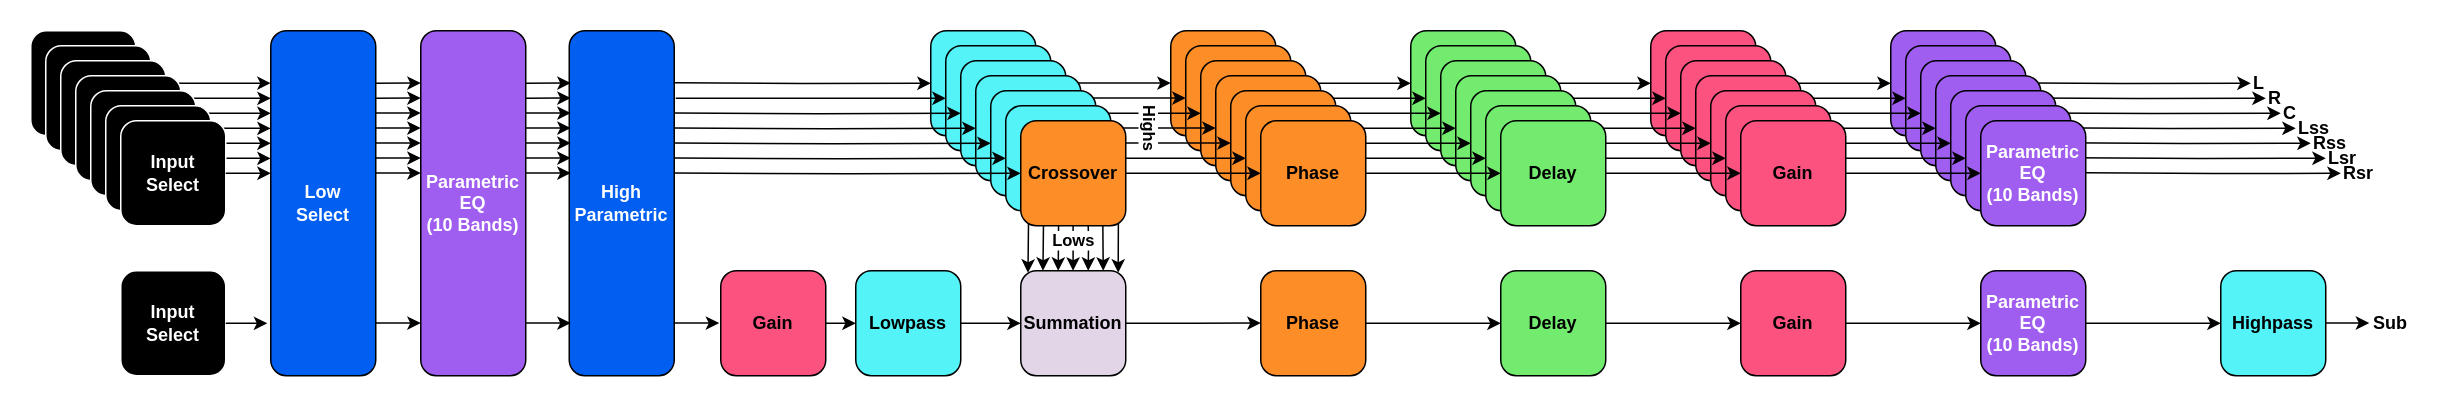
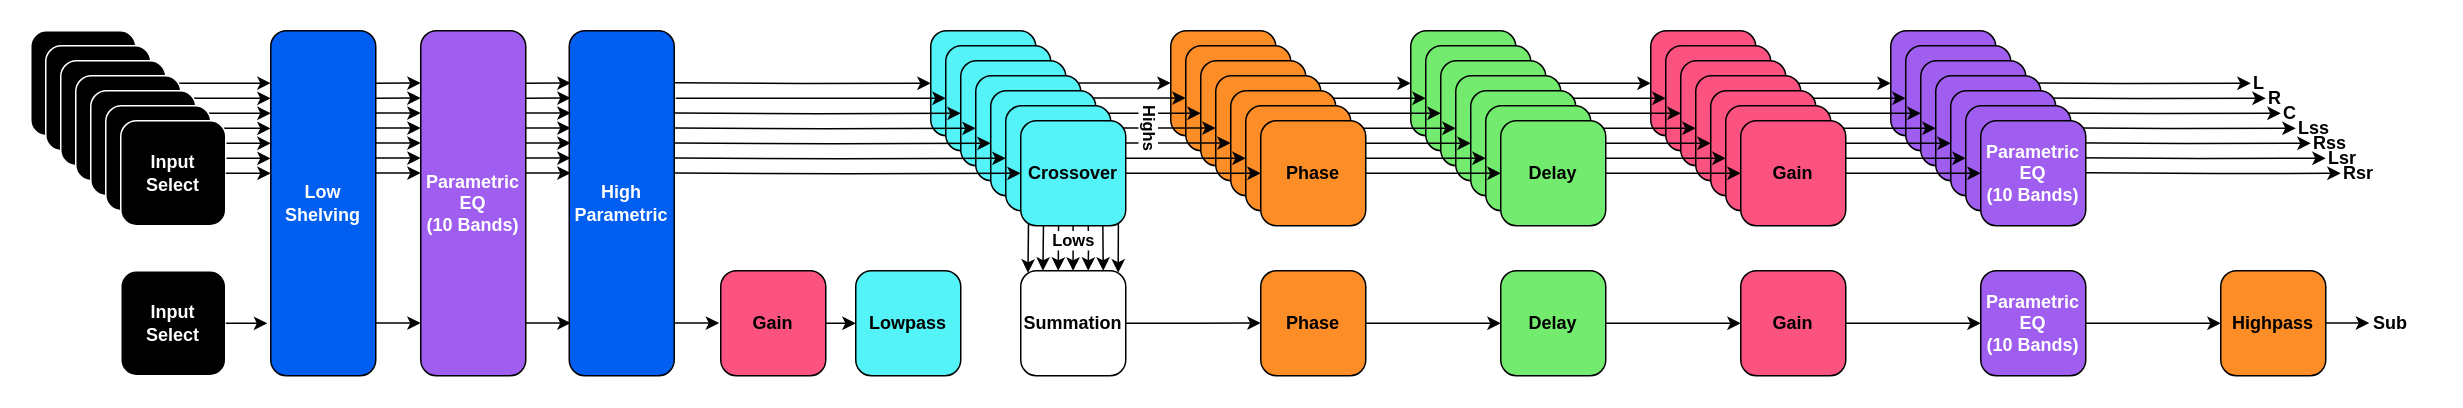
node "Crossover": fillcolor #fd8d27 -> #53f3f8
node "Low Select": label "Low Select" -> "Low Shelving"
edge "Lowpass" -> "Summation": removed
node "Summation": fillcolor #e1d5e7 -> #ffffff
node "Highpass": fillcolor #53f3f8 -> #fd8d27
